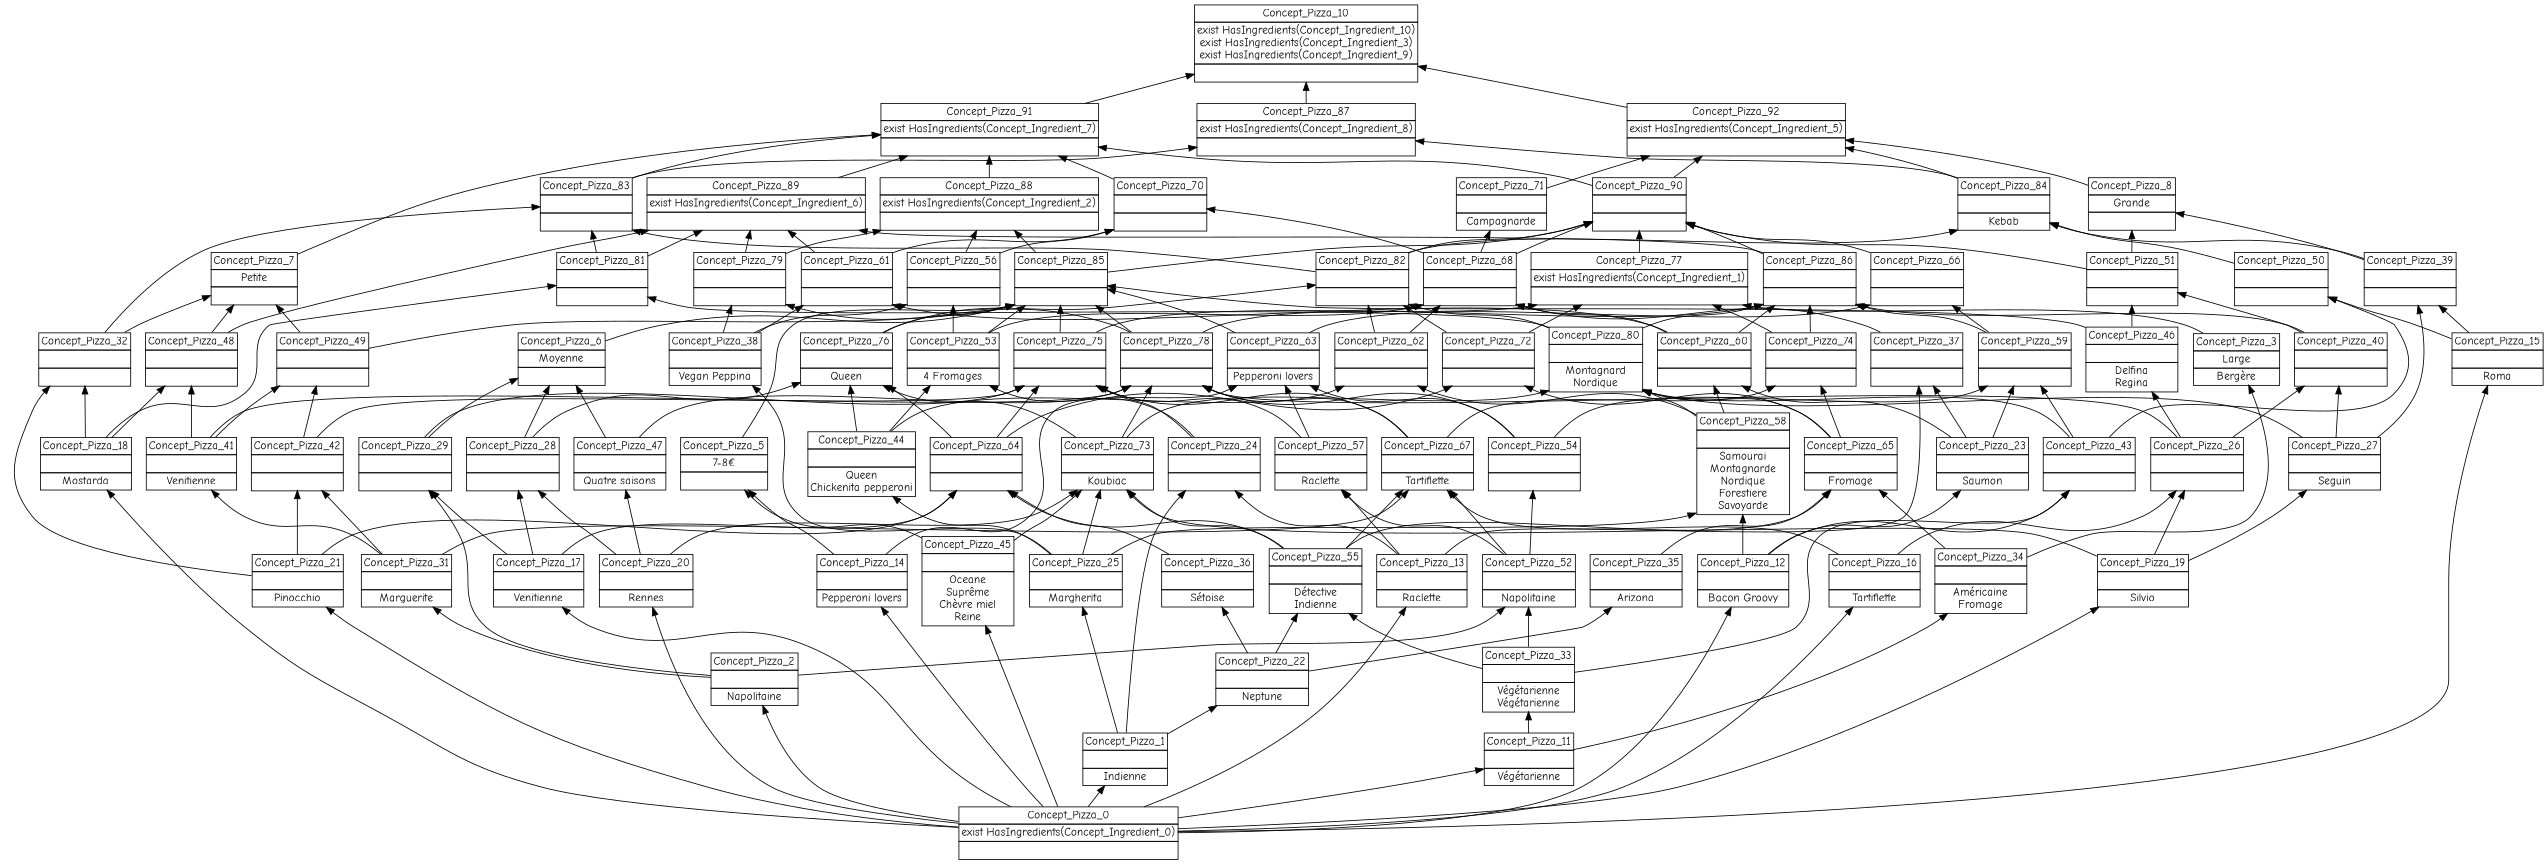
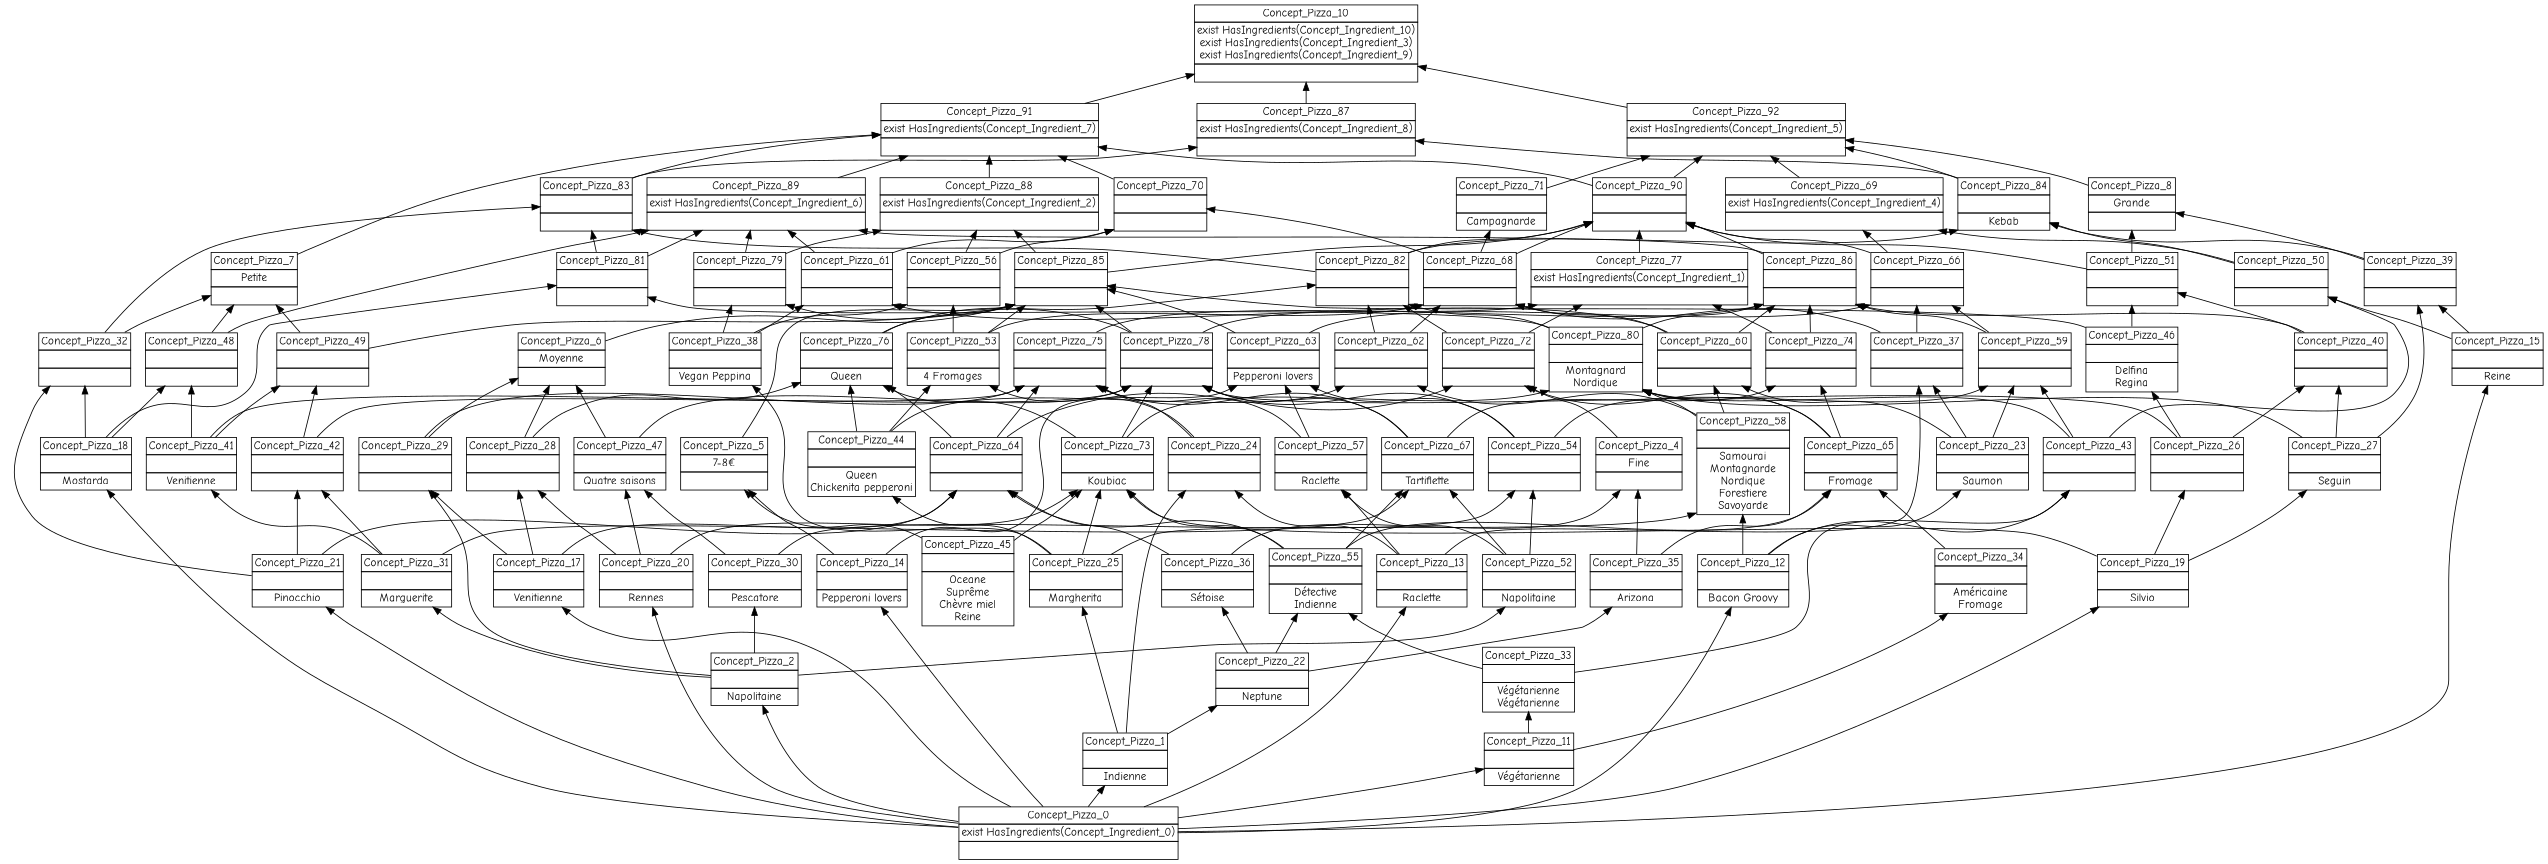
node "Concept_Pizza_69": added
edge "Concept_Pizza_37" -> "Concept_Pizza_66": added
edge "Concept_Pizza_75" -> "Concept_Pizza_85": removed
node "Concept_Pizza_3": removed
node "Concept_Pizza_15": text "Roma" -> "Reine"
node "Concept_Pizza_4": added
node "Concept_Pizza_30": added
node "Concept_Pizza_16": removed
edge "Concept_Pizza_33" -> "Concept_Pizza_52": removed
edge "Concept_Pizza_0" -> "Concept_Pizza_45": removed
